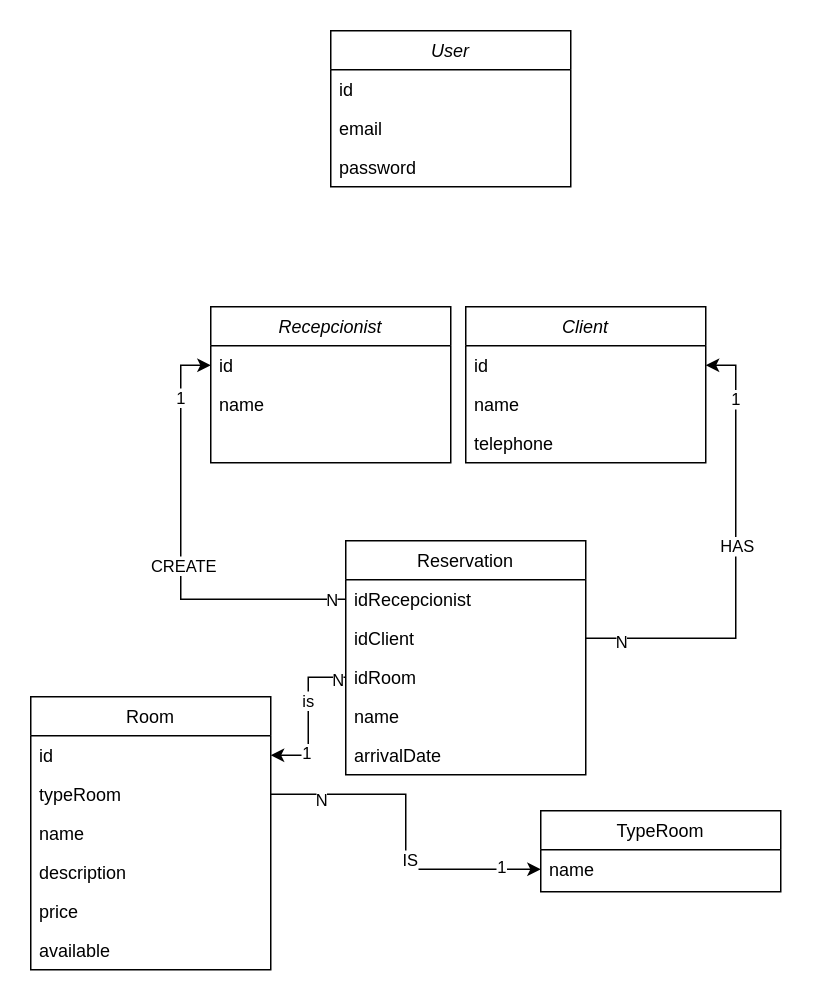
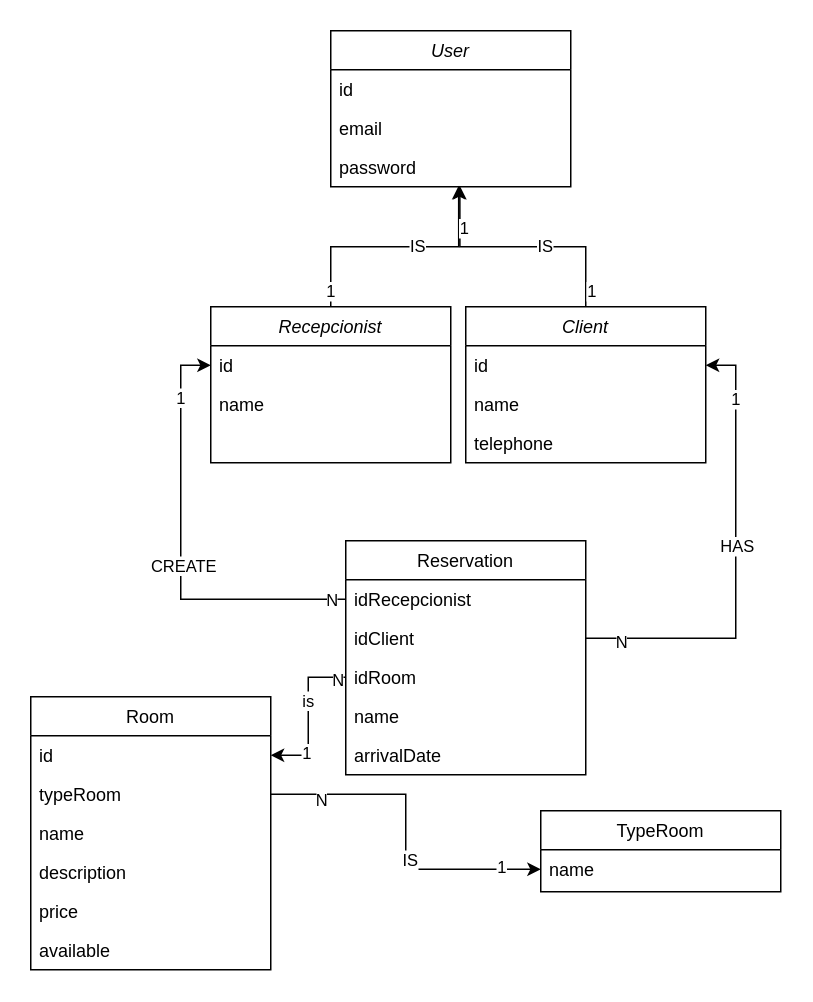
edge "Recepcionist" -> "password": added, labels "1", "IS"
edge "Client" -> "password": added, labels "1", "IS", "1"
